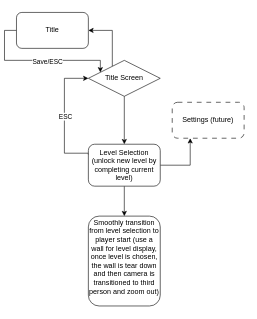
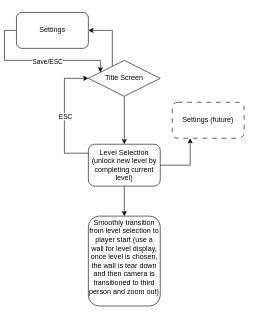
node "Title": label "Title" -> "Settings"
